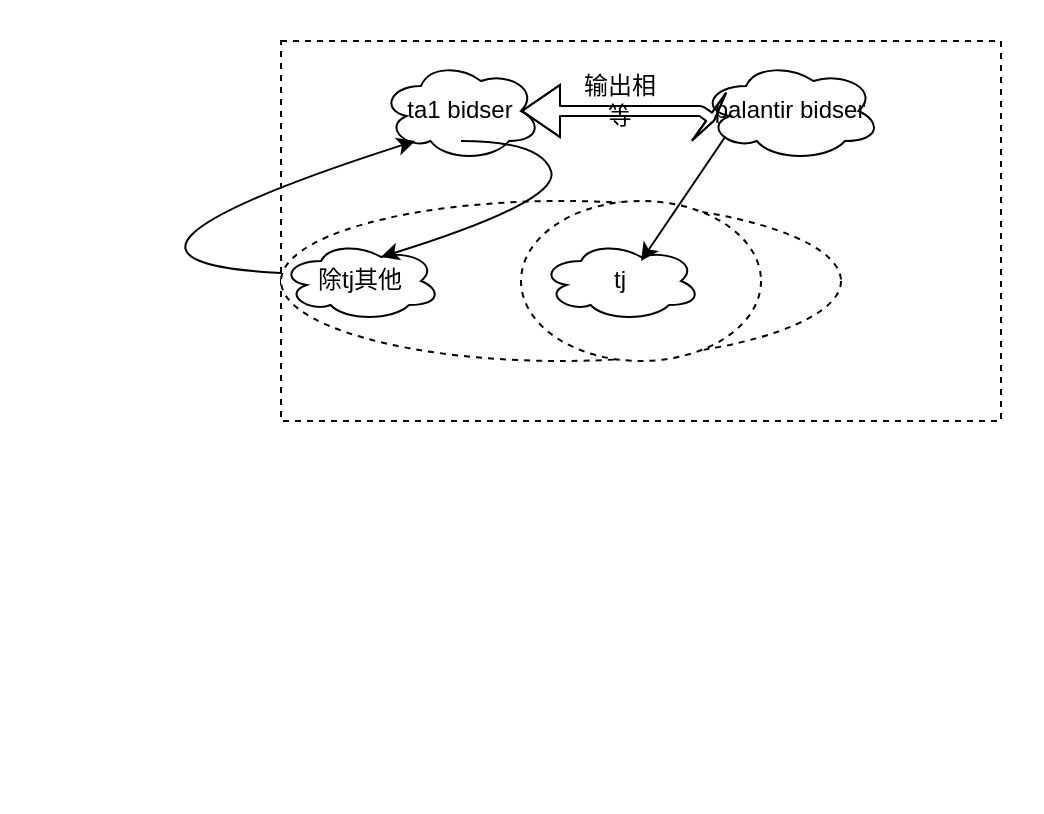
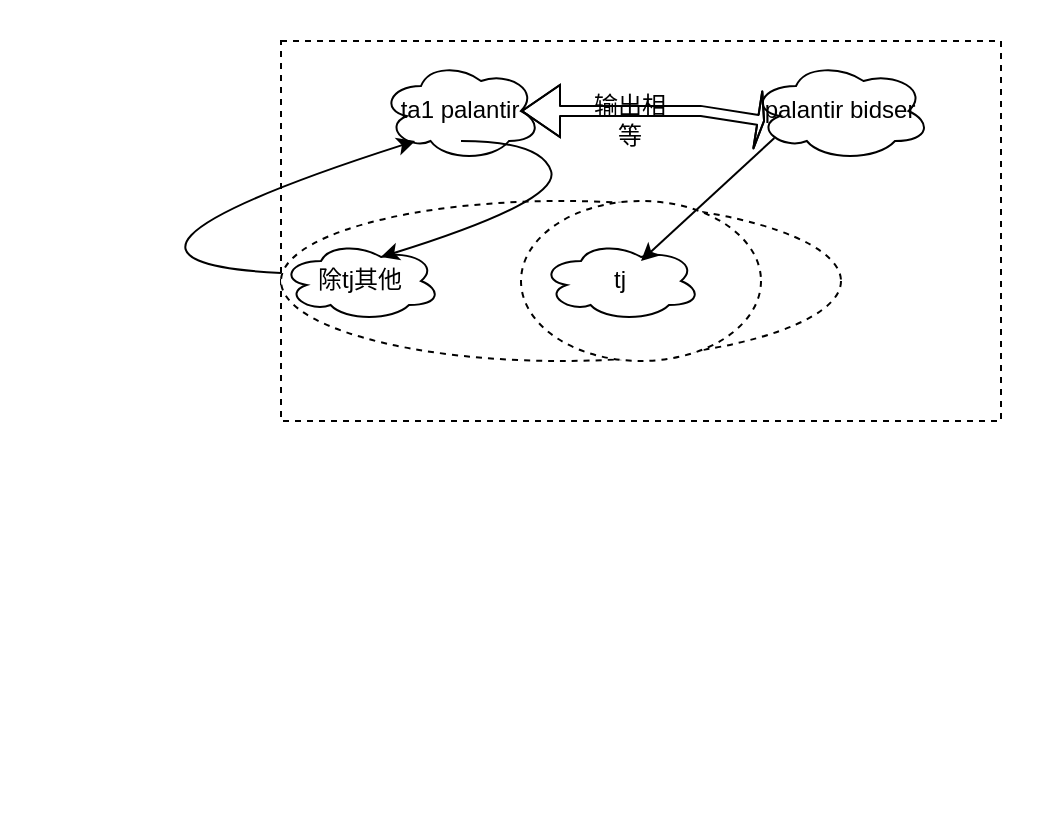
node "输出相等": moved (621, 101) -> (631, 121)
node "ta1 bidser": label "ta1 bidser" -> "ta1 palantir"
node "palantir bidser": moved (791, 111) -> (841, 111)
